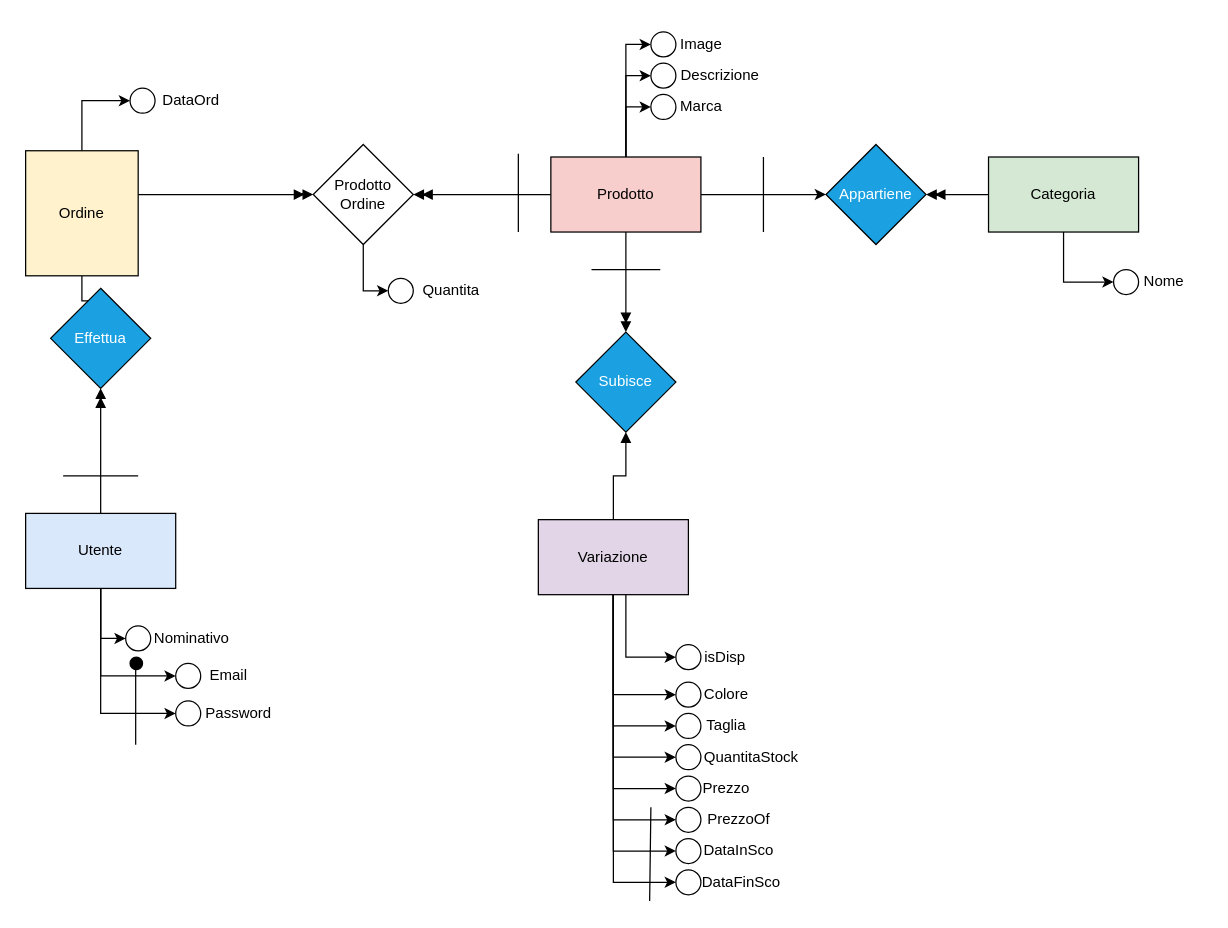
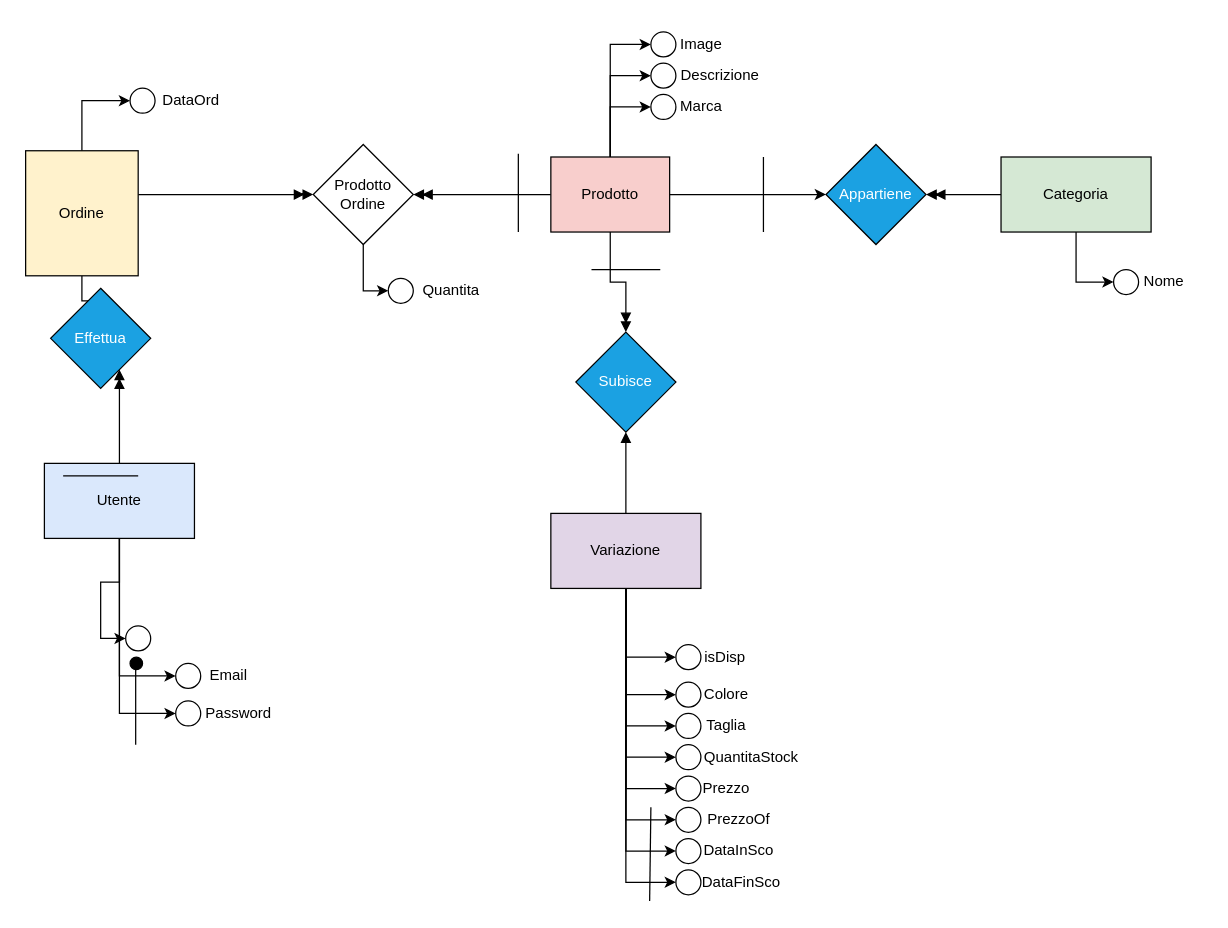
node "Prodotto": size 150x75 -> 119x75
node "Categoria": moved (1063, 194) -> (1076, 194)
node "Utente": moved (101, 551) -> (119, 501)
node "Variazione": moved (613, 557) -> (626, 551)
node "Nominativo": removed
